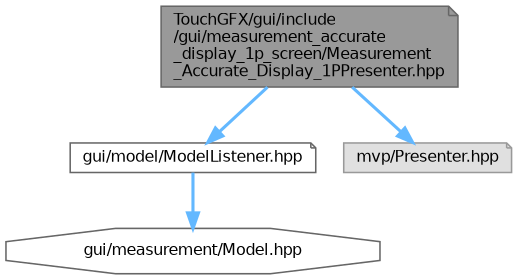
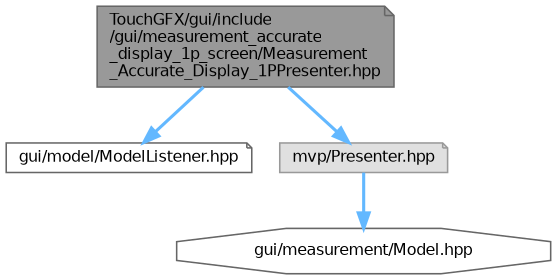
edge "gui/model/ModelListener.hpp" -> "gui/measurement/Model.hpp": now "mvp/Presenter.hpp" -> "gui/measurement/Model.hpp"
